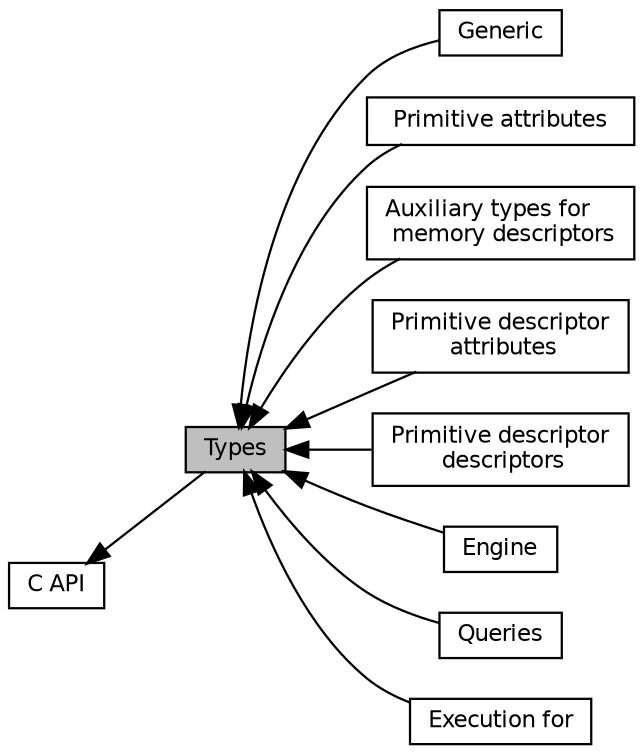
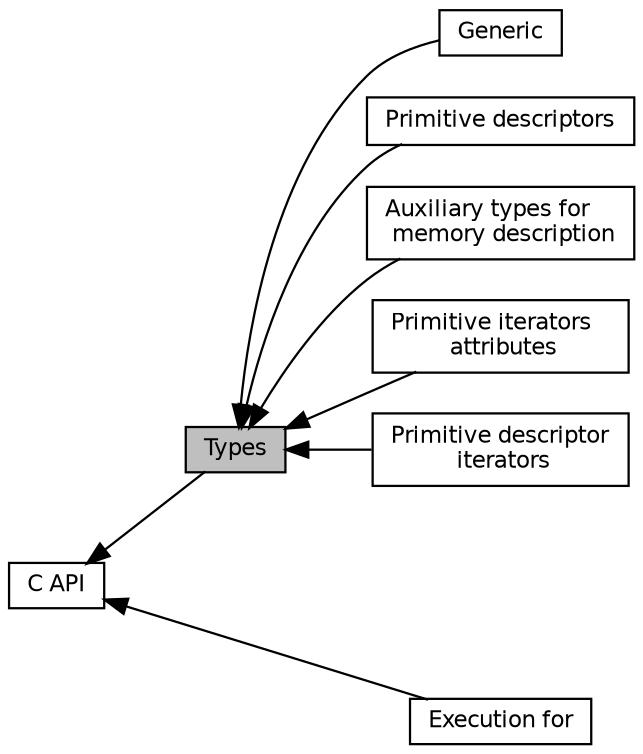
node "Primitive attributes": label "Primitive attributes" -> "Primitive descriptors"
node "Auxiliary types for memory descriptors": label "Auxiliary types for memory descriptors" -> "Auxiliary types for memory description"
node "Primitive descriptor attributes": label "Primitive descriptor attributes" -> "Primitive iterators attributes"
node "Primitive descriptor descriptors": label "Primitive descriptor descriptors" -> "Primitive descriptor iterators"
node "Engine": removed
edge "Execution for" -> "Types": now "Execution for" -> "C API"
node "Queries": removed
